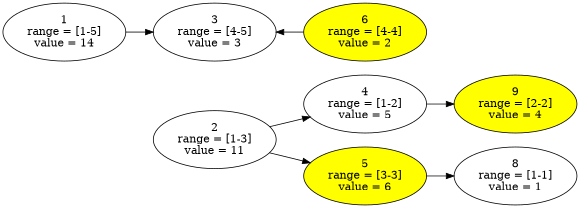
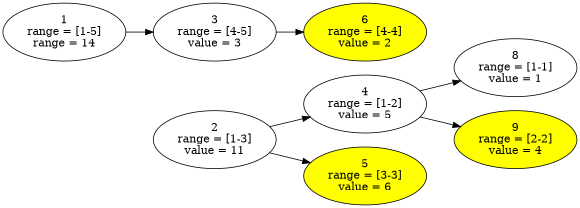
node "1 range = [1-5] value = 14": label "1 range = [1-5] value = 14" -> "1 range = [1-5] range = 14"
edge "6 range = [4-4] value = 2" -> "3 range = [4-5] value = 3": reversed
edge "5 range = [3-3] value = 6" -> "8 range = [1-1] value = 1": now "4 range = [1-2] value = 5" -> "8 range = [1-1] value = 1"
